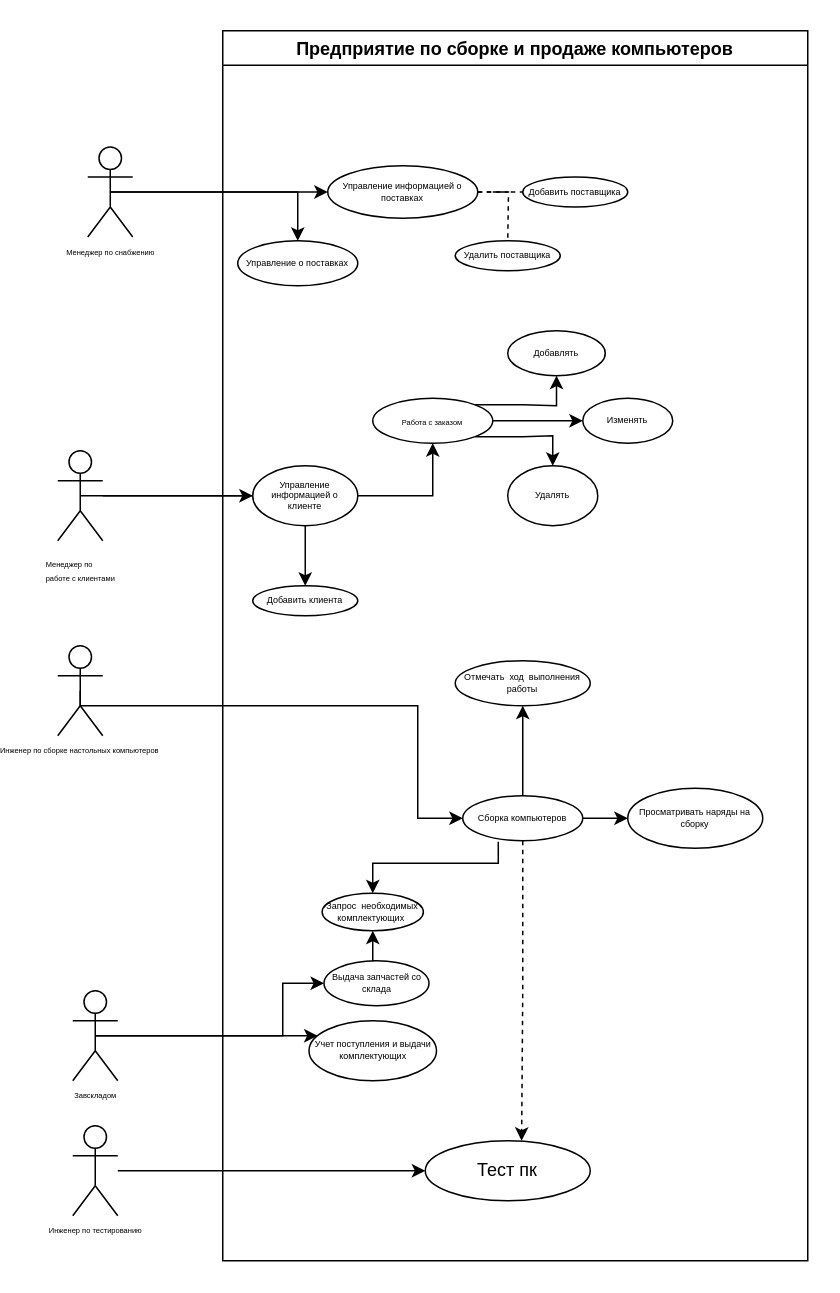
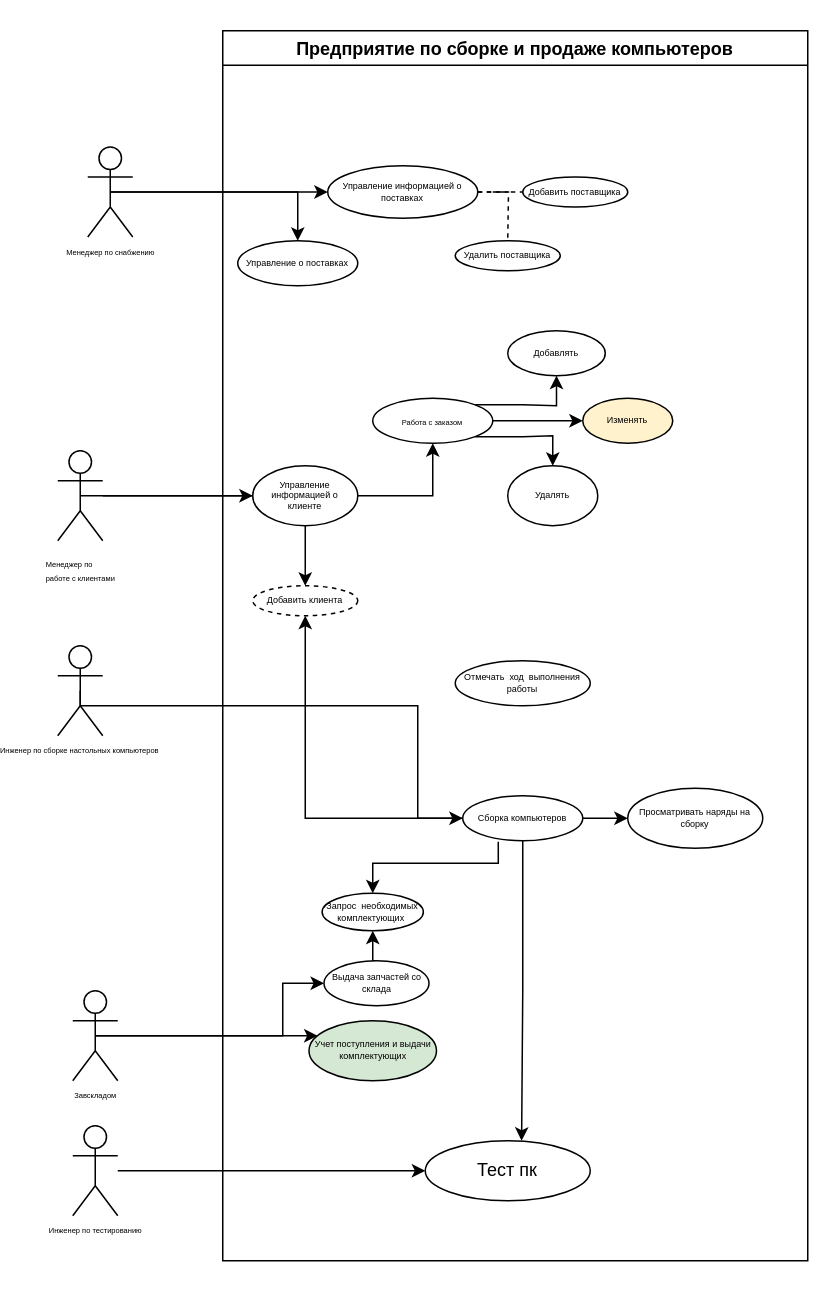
node "Изменять": fillcolor #ffffff -> #fff2cc
node "Добавить клиента": style solid -> dashed
edge "Сборка компьютеров" -> "Отмечать ход выполнения работы": now "Сборка компьютеров" -> "Добавить клиента"
edge "Сборка компьютеров" -> "Тест пк": style dashed -> solid
node "Учет поступления и выдачи комплектующих": fillcolor #ffffff -> #d5e8d4
